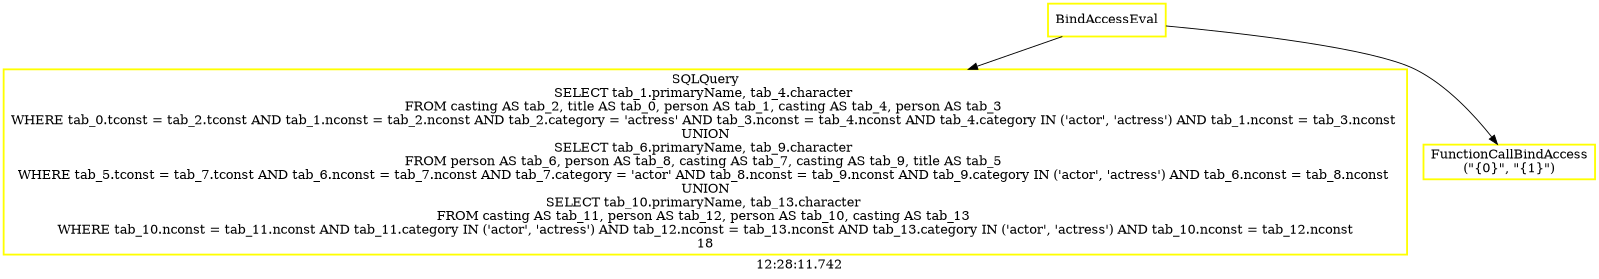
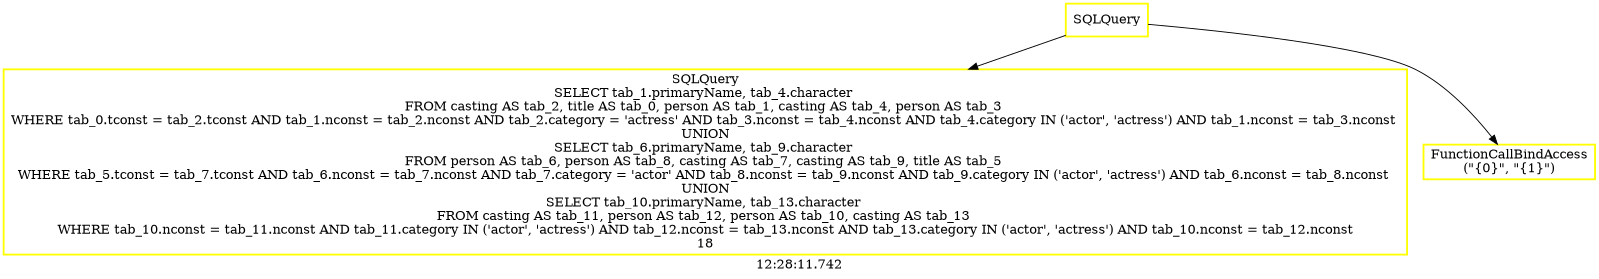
node "BindAccessEval": label "BindAccessEval" -> "SQLQuery"
